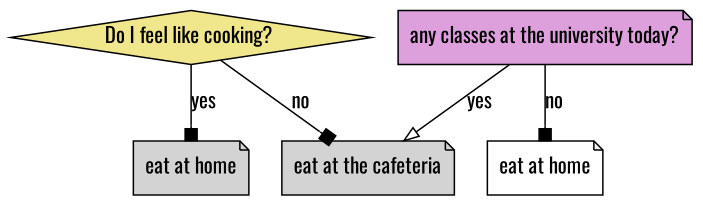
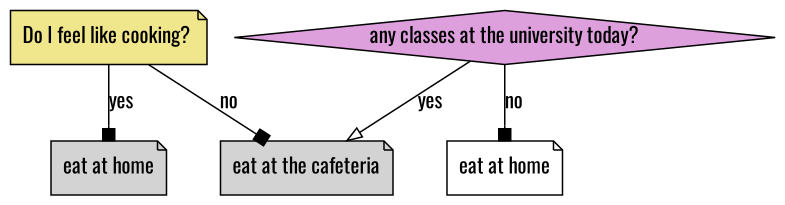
node "Do I feel like cooking?": shape diamond -> note
node "any classes at the university today?": shape note -> diamond
